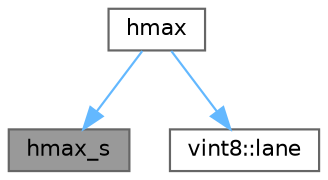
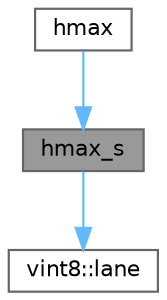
edge "hmax" -> "vint8::lane": now "hmax_s" -> "vint8::lane"
